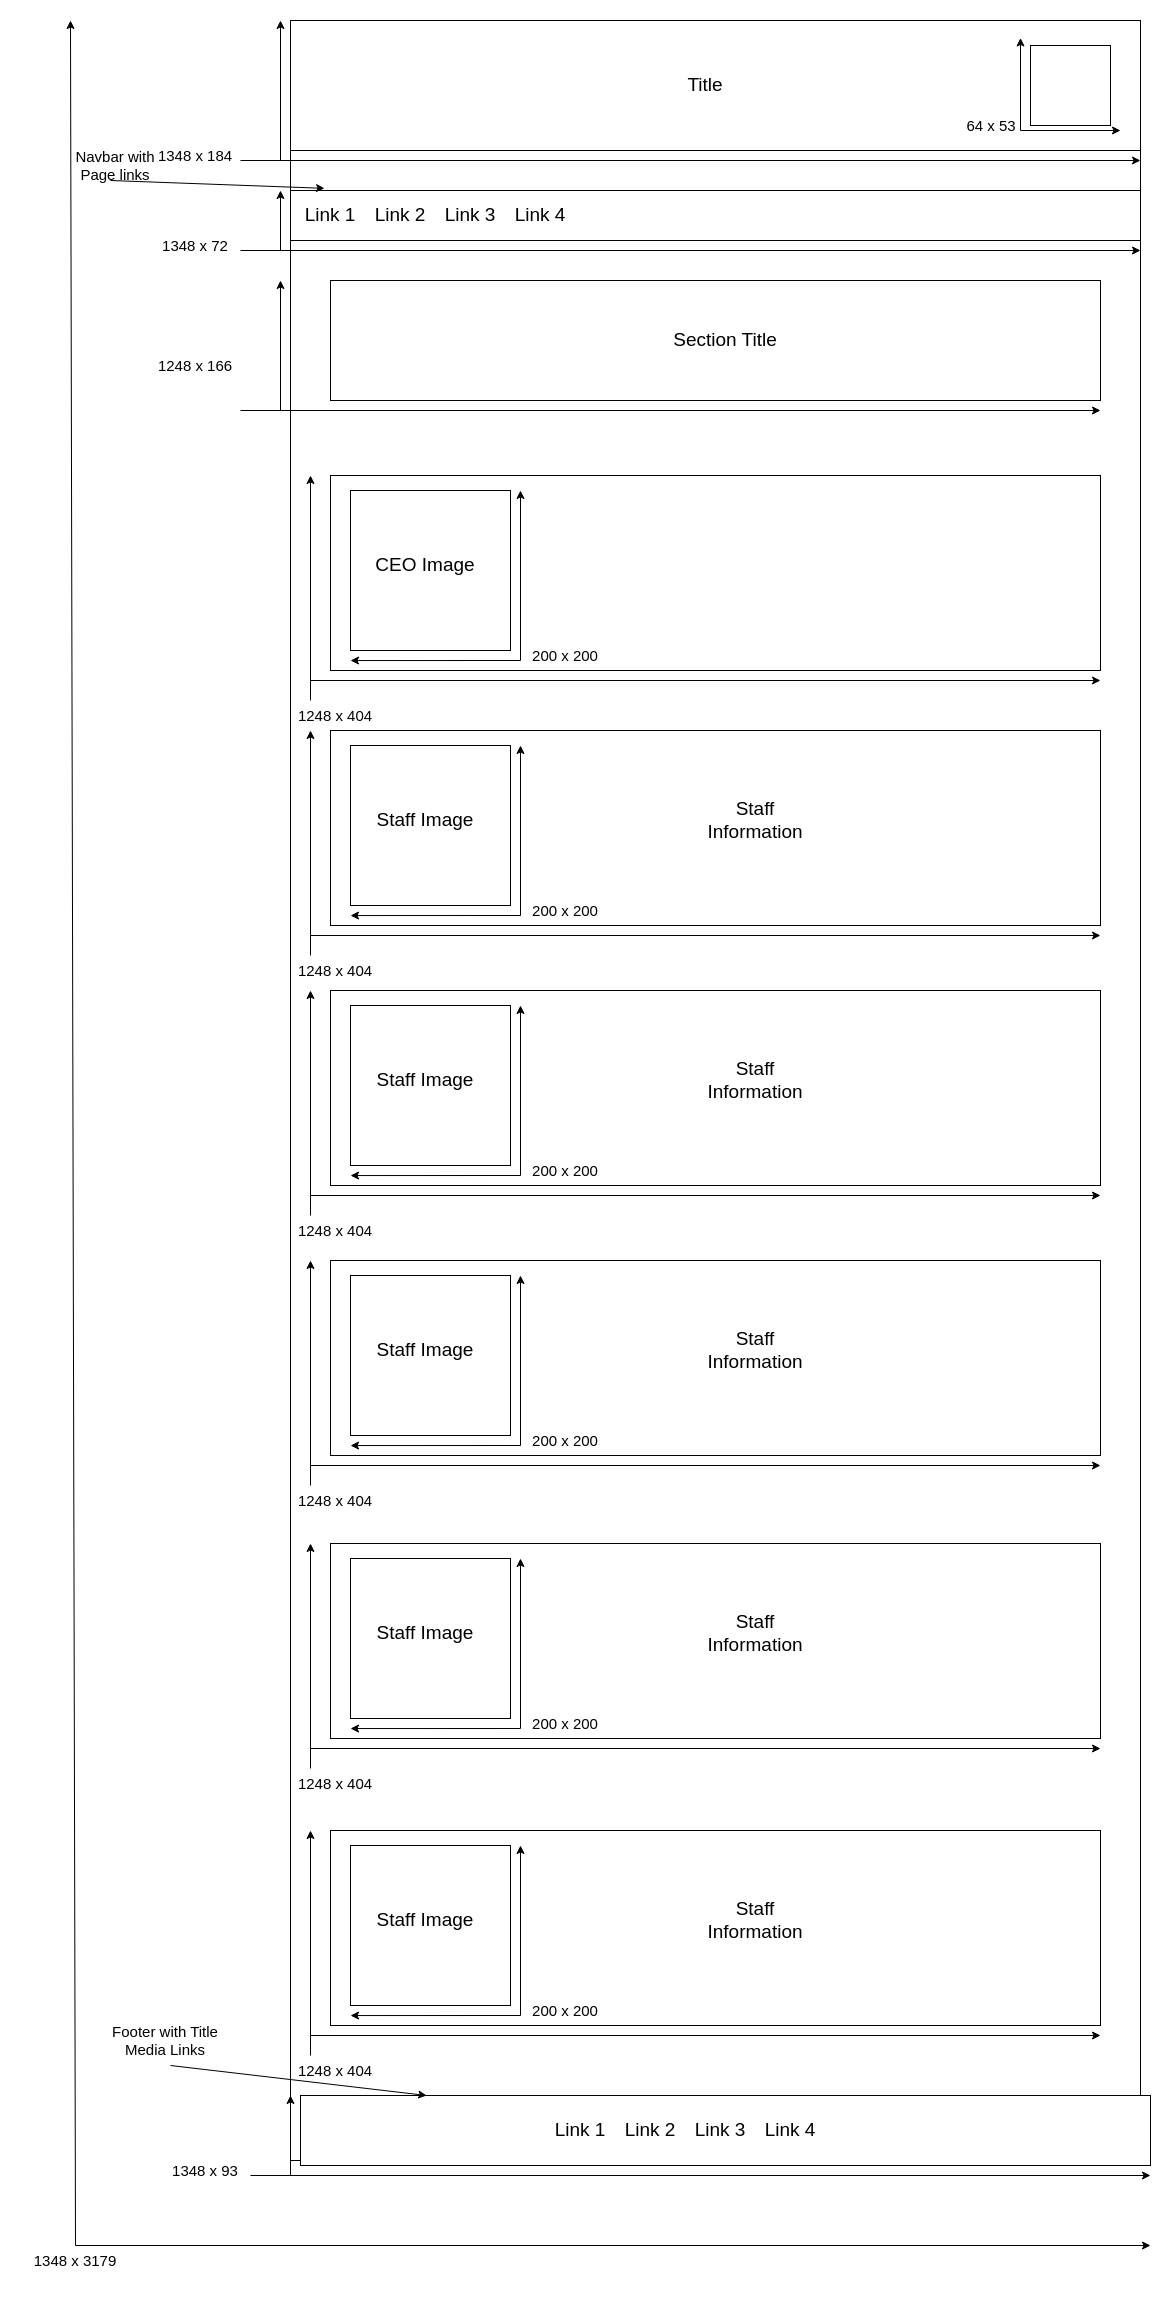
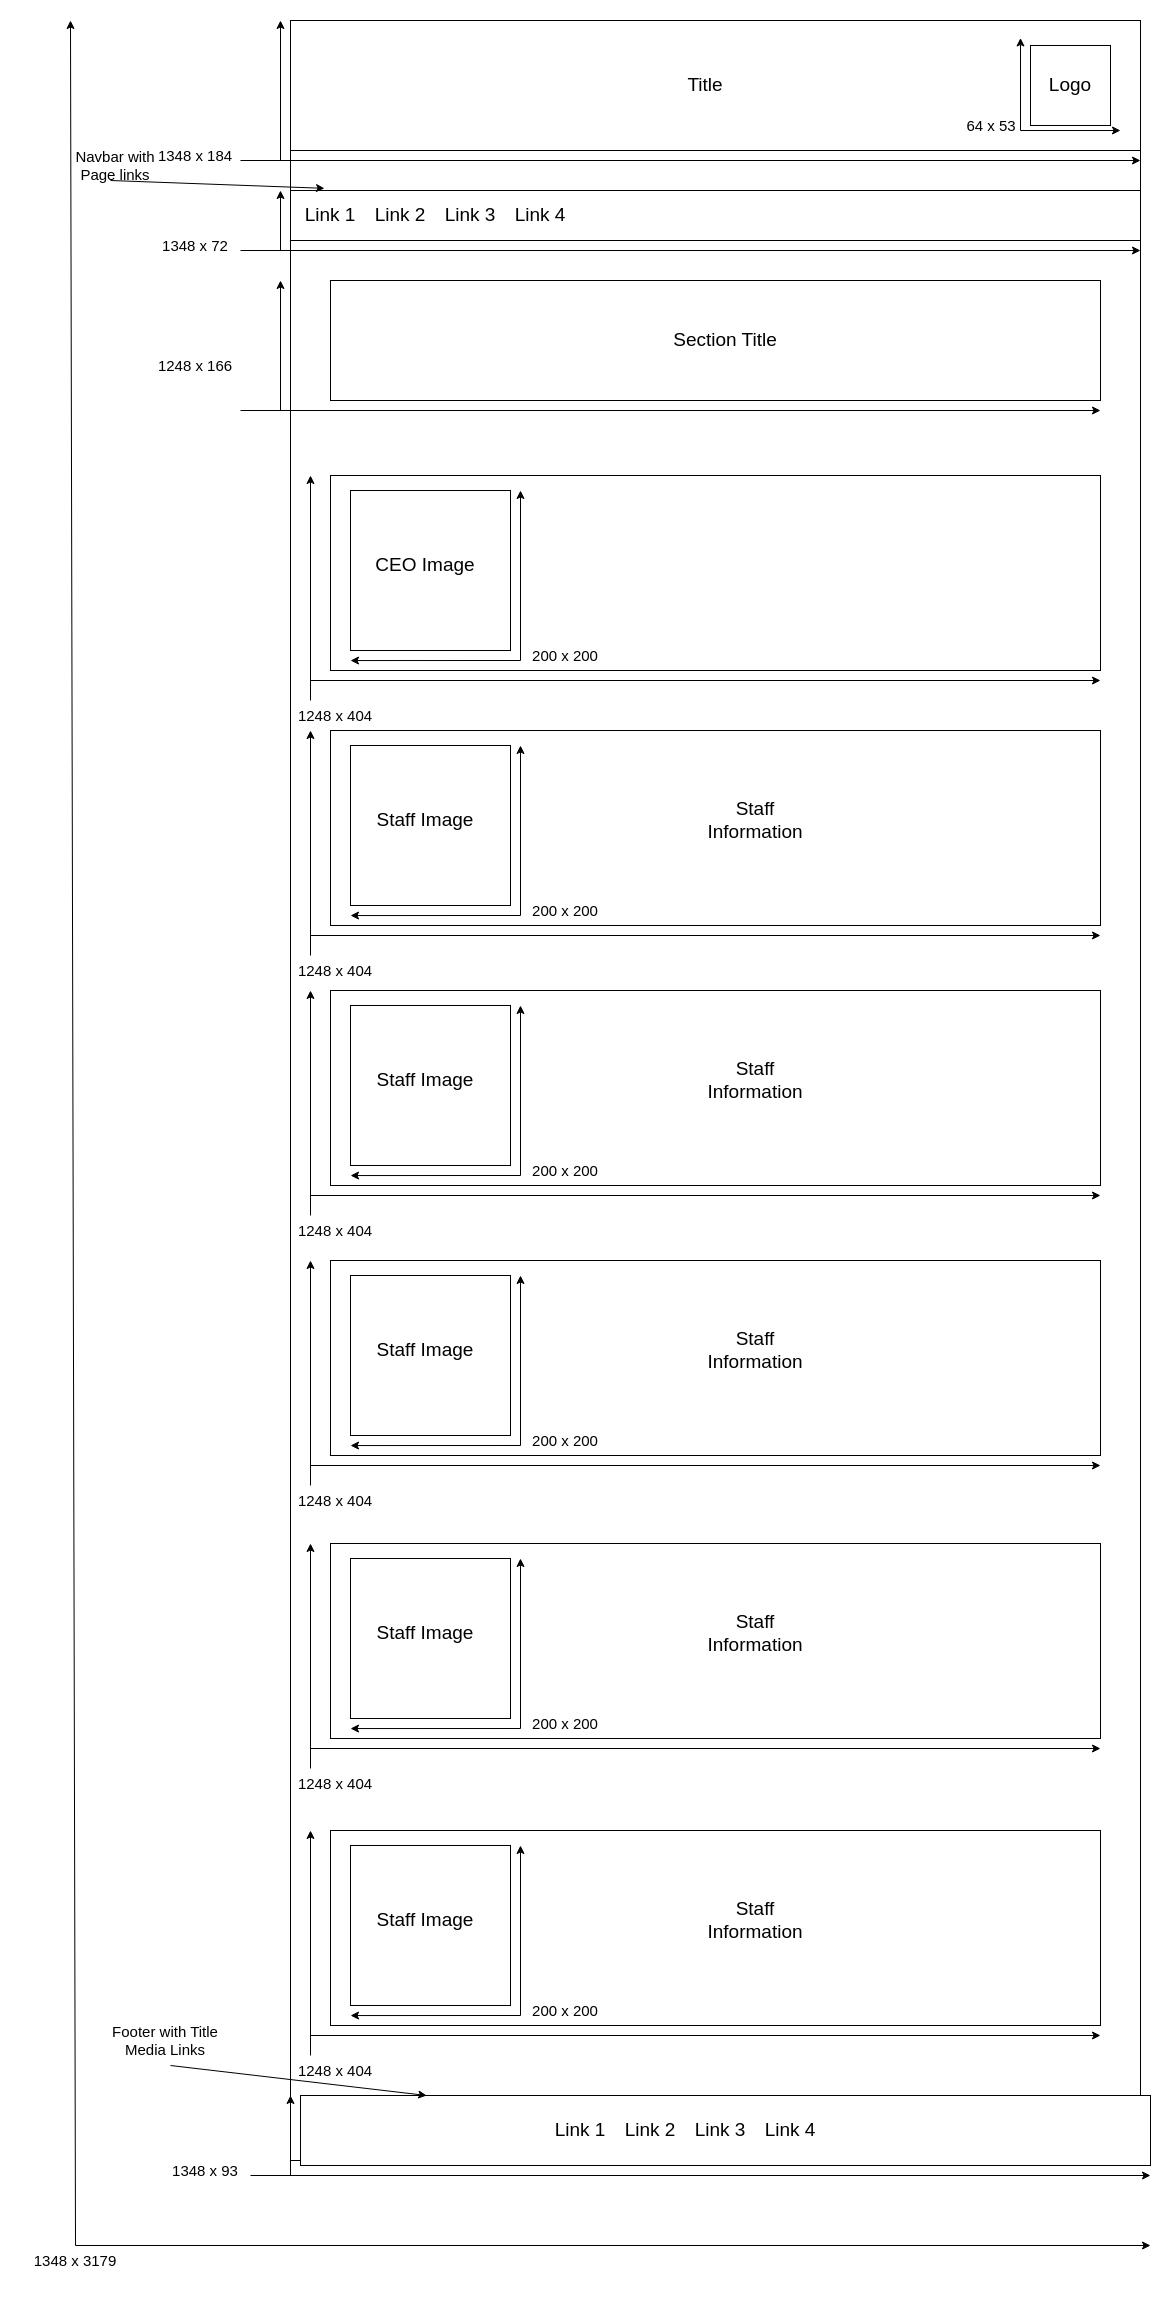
node "Logo": added
